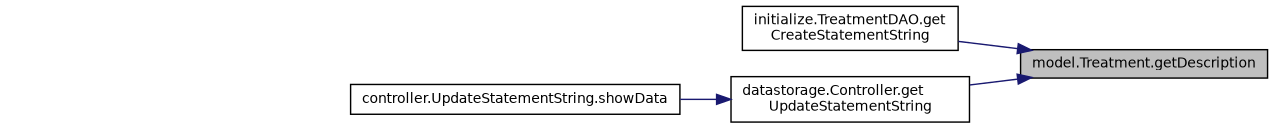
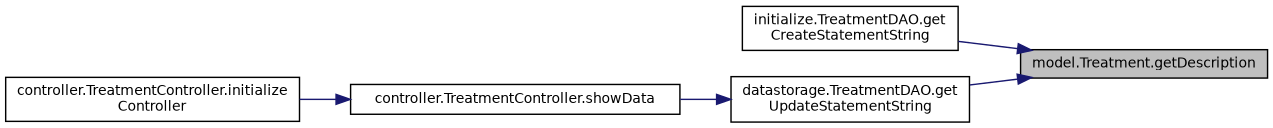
node "controller.TreatmentController.initialize Controller": added
node "controller.UpdateStatementString.showData": label "controller.UpdateStatementString.showData" -> "controller.TreatmentController.showData"
node "datastorage.Controller.get UpdateStatementString": label "datastorage.Controller.get UpdateStatementString" -> "datastorage.TreatmentDAO.get UpdateStatementString"
